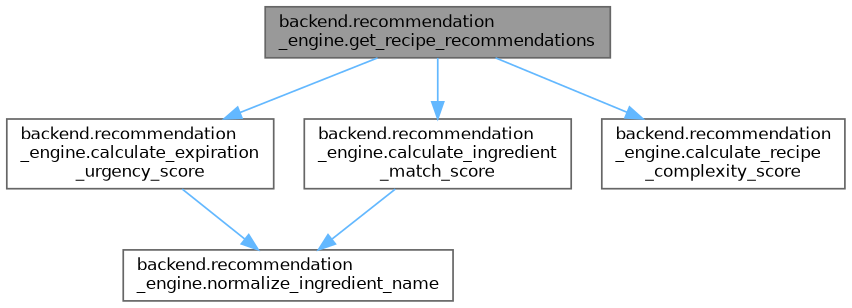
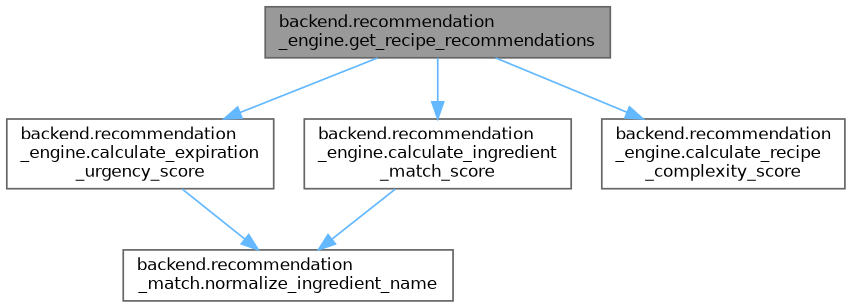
node "backend.recommendation _engine.normalize_ingredient_name": label "backend.recommendation _engine.normalize_ingredient_name" -> "backend.recommendation _match.normalize_ingredient_name"
